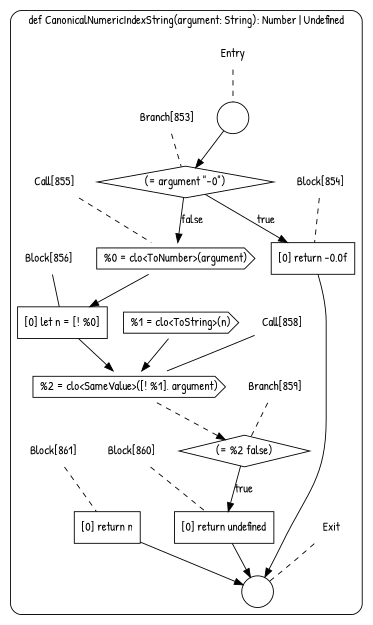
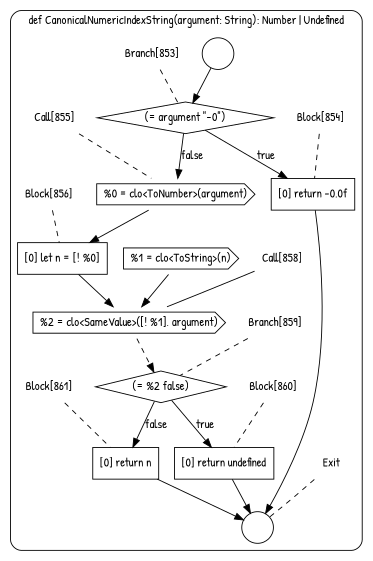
node "Entry": removed
edge "Block[856]" -- "[0] let n = [! %0]": style solid -> dashed
edge "(= %2 false)" -> "[0] return n": added, label "false"
